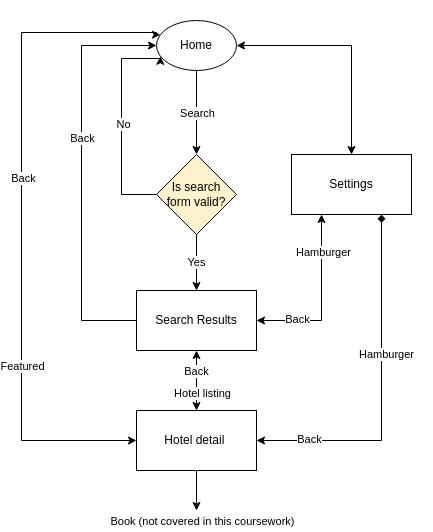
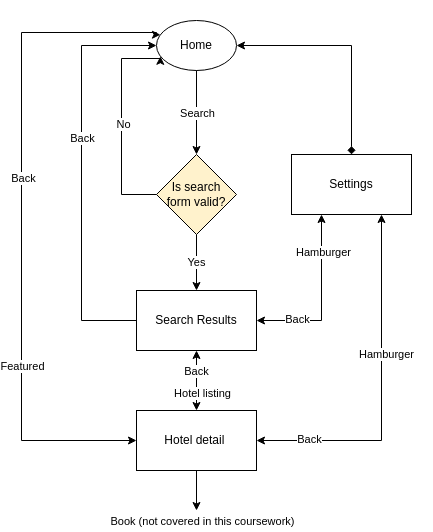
edge "Home" -- "Settings": arrowhead classic -> diamond
edge "Settings" -- "Hotel detail": arrowhead diamond -> classic
